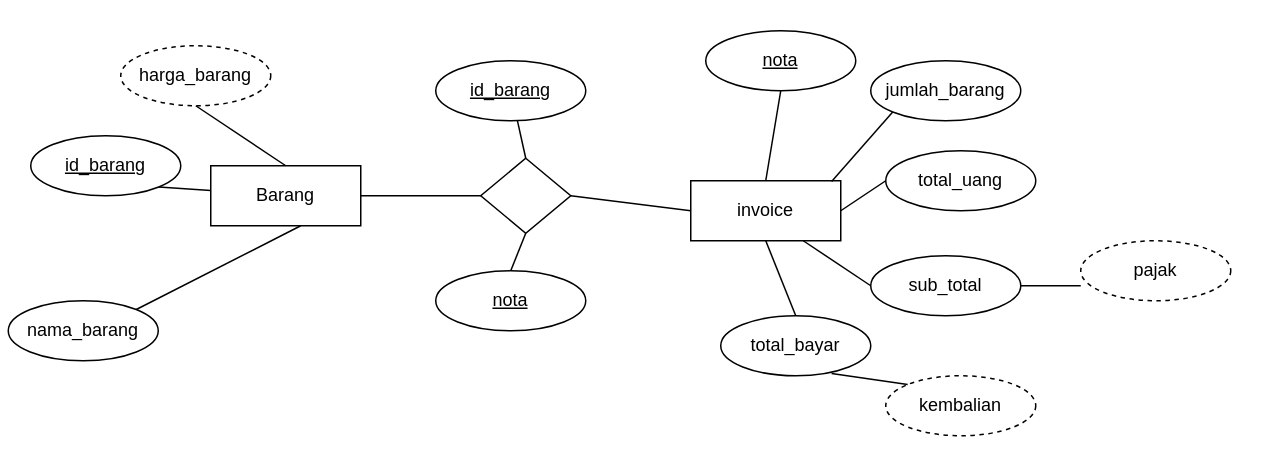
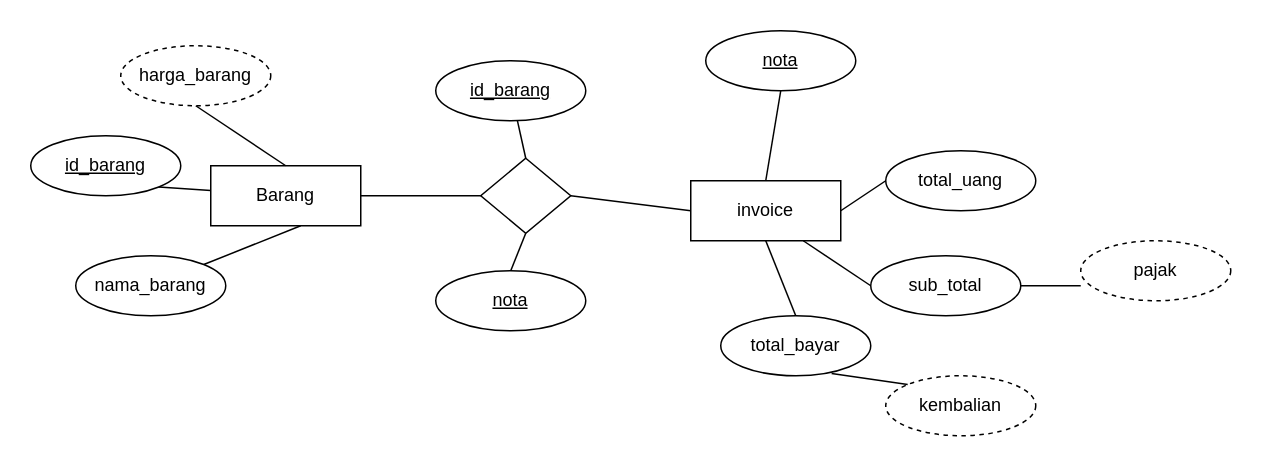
node "jumlah_barang": removed
edge "jumlah_barang" -- "invoice": removed
node "nama_barang": moved (83, 331) -> (151, 286)
